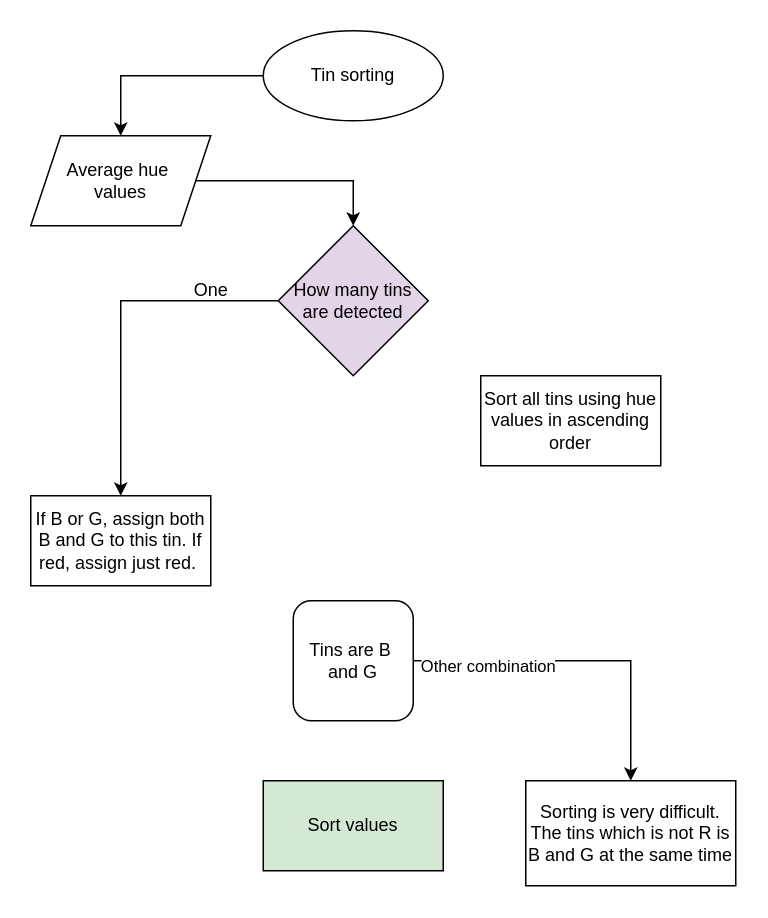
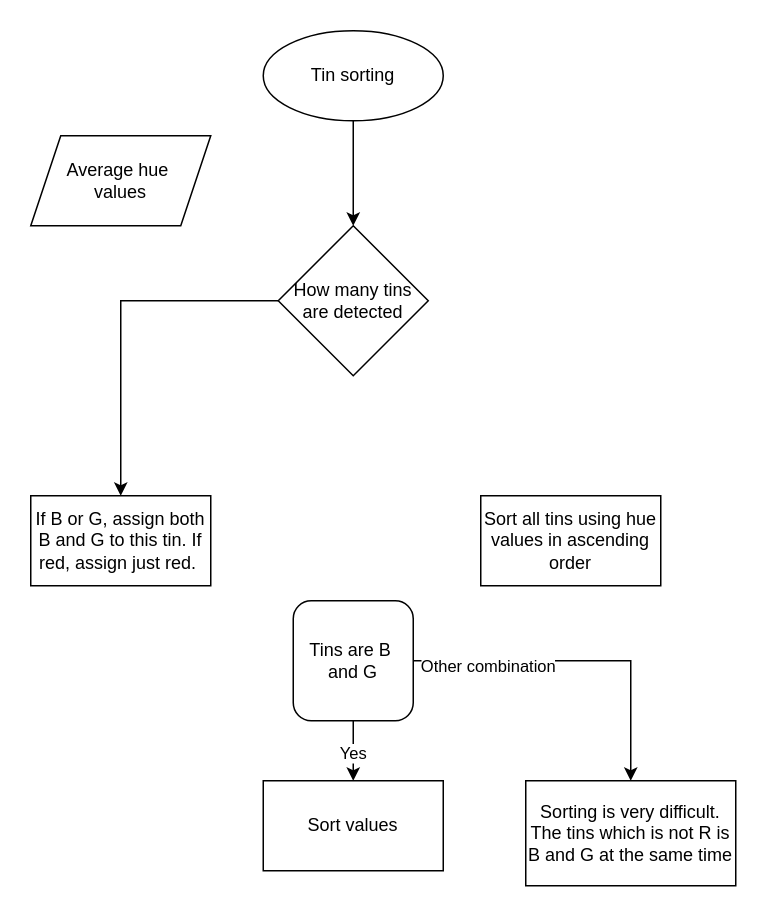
edge "Tin sorting" -> "Average hue values": now "Tin sorting" -> "How many tins are detected"
edge "Average hue values" -> "How many tins are detected": removed
node "One": removed
node "How many tins are detected": fillcolor #e1d5e7 -> #ffffff
node "Sort all tins using hue values in ascending order": moved (571, 421) -> (571, 541)
edge "Tins are B and G" -> "Sort values": added, label "Yes"
node "Sort values": fillcolor #d5e8d4 -> #ffffff
